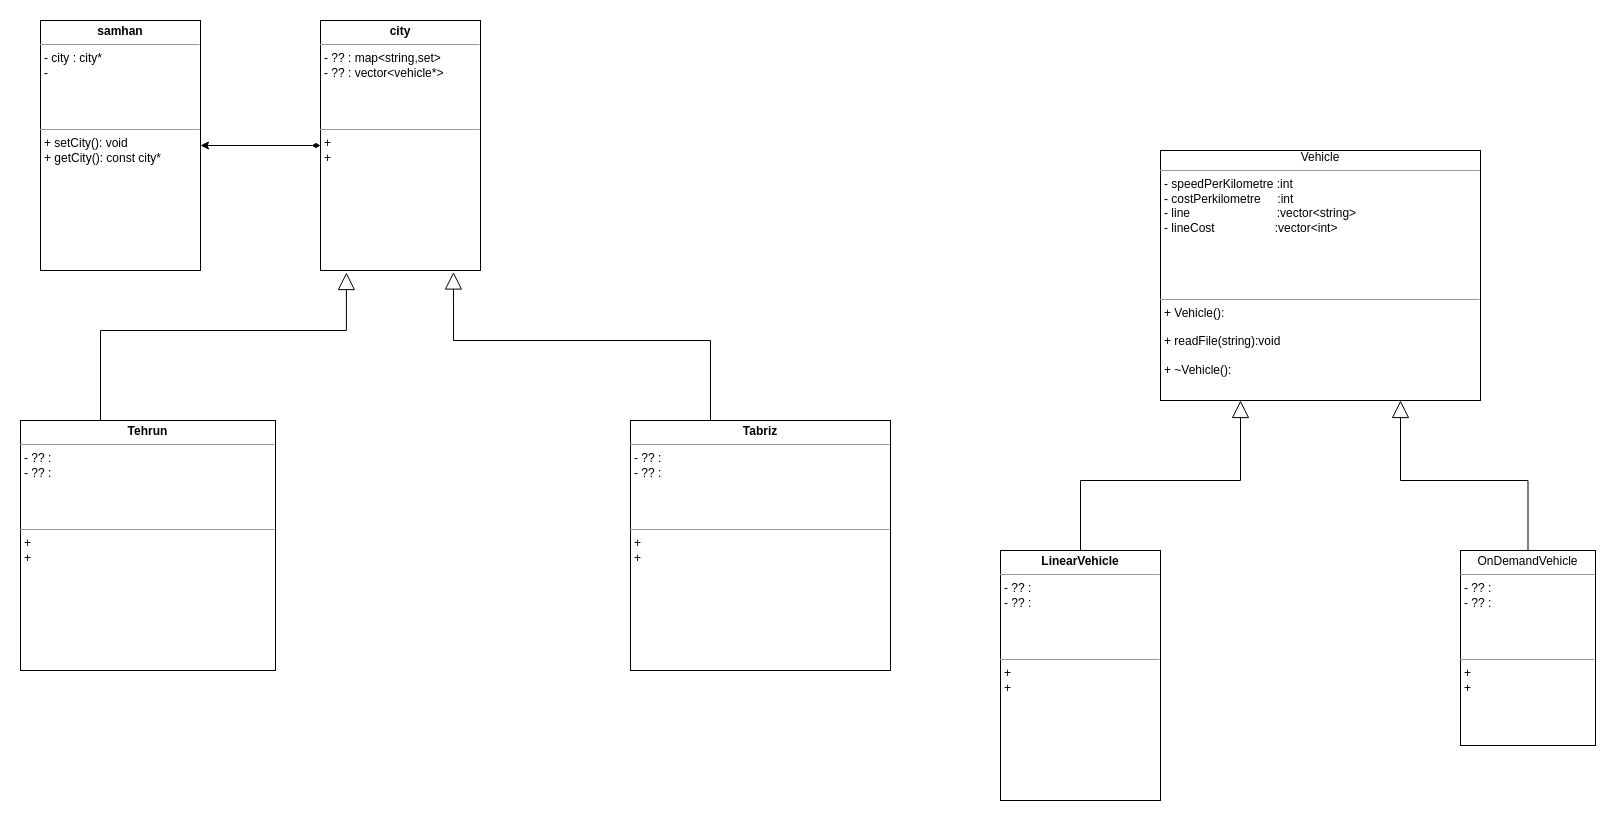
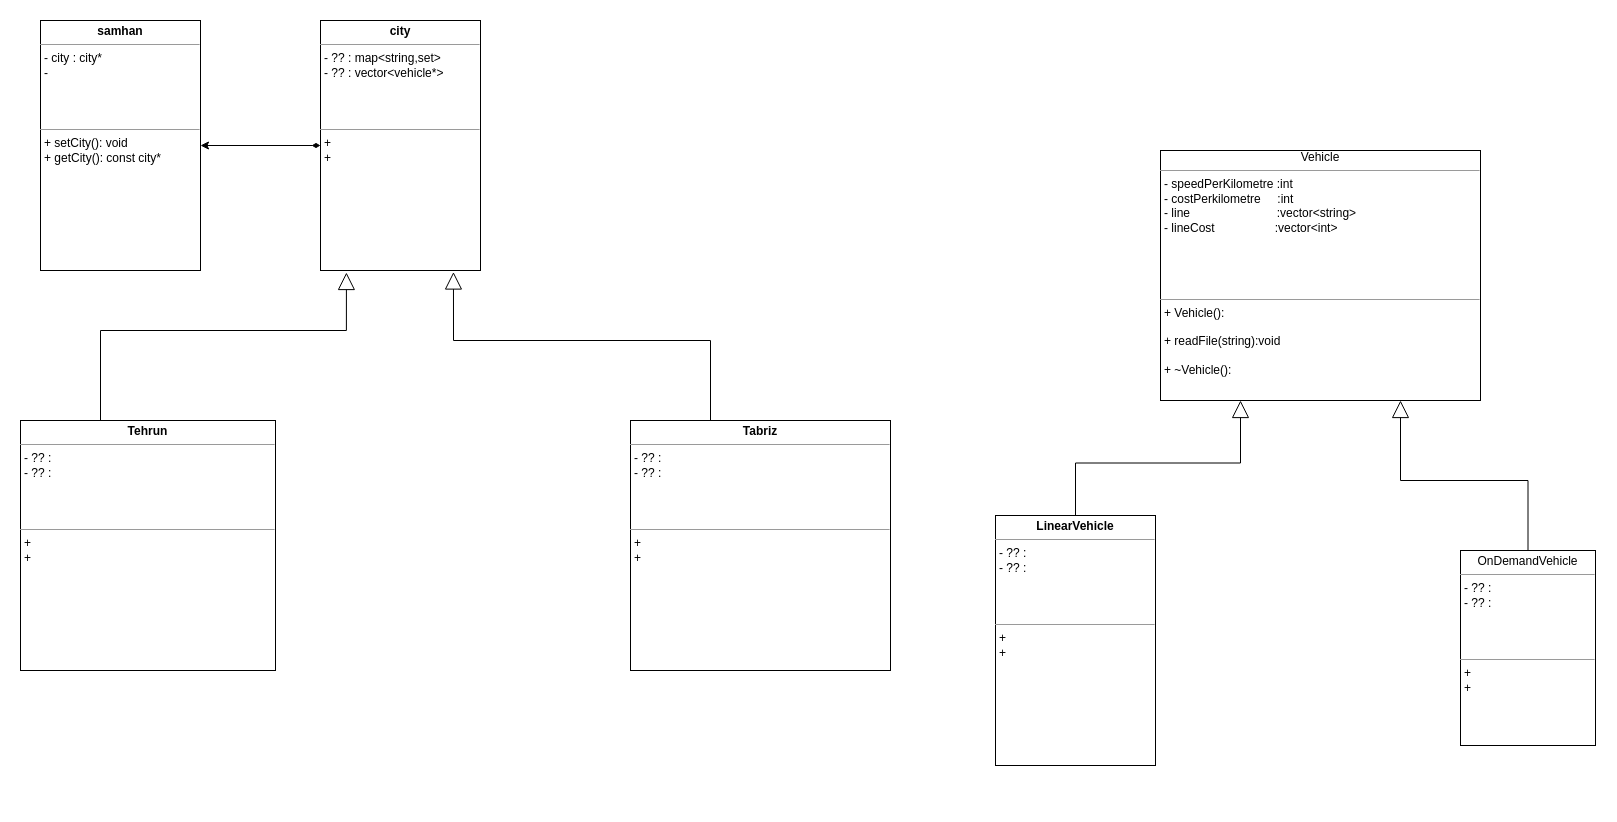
node "LinearVehicle - ?? : - ?? : + +": moved (1081, 676) -> (1076, 641)
